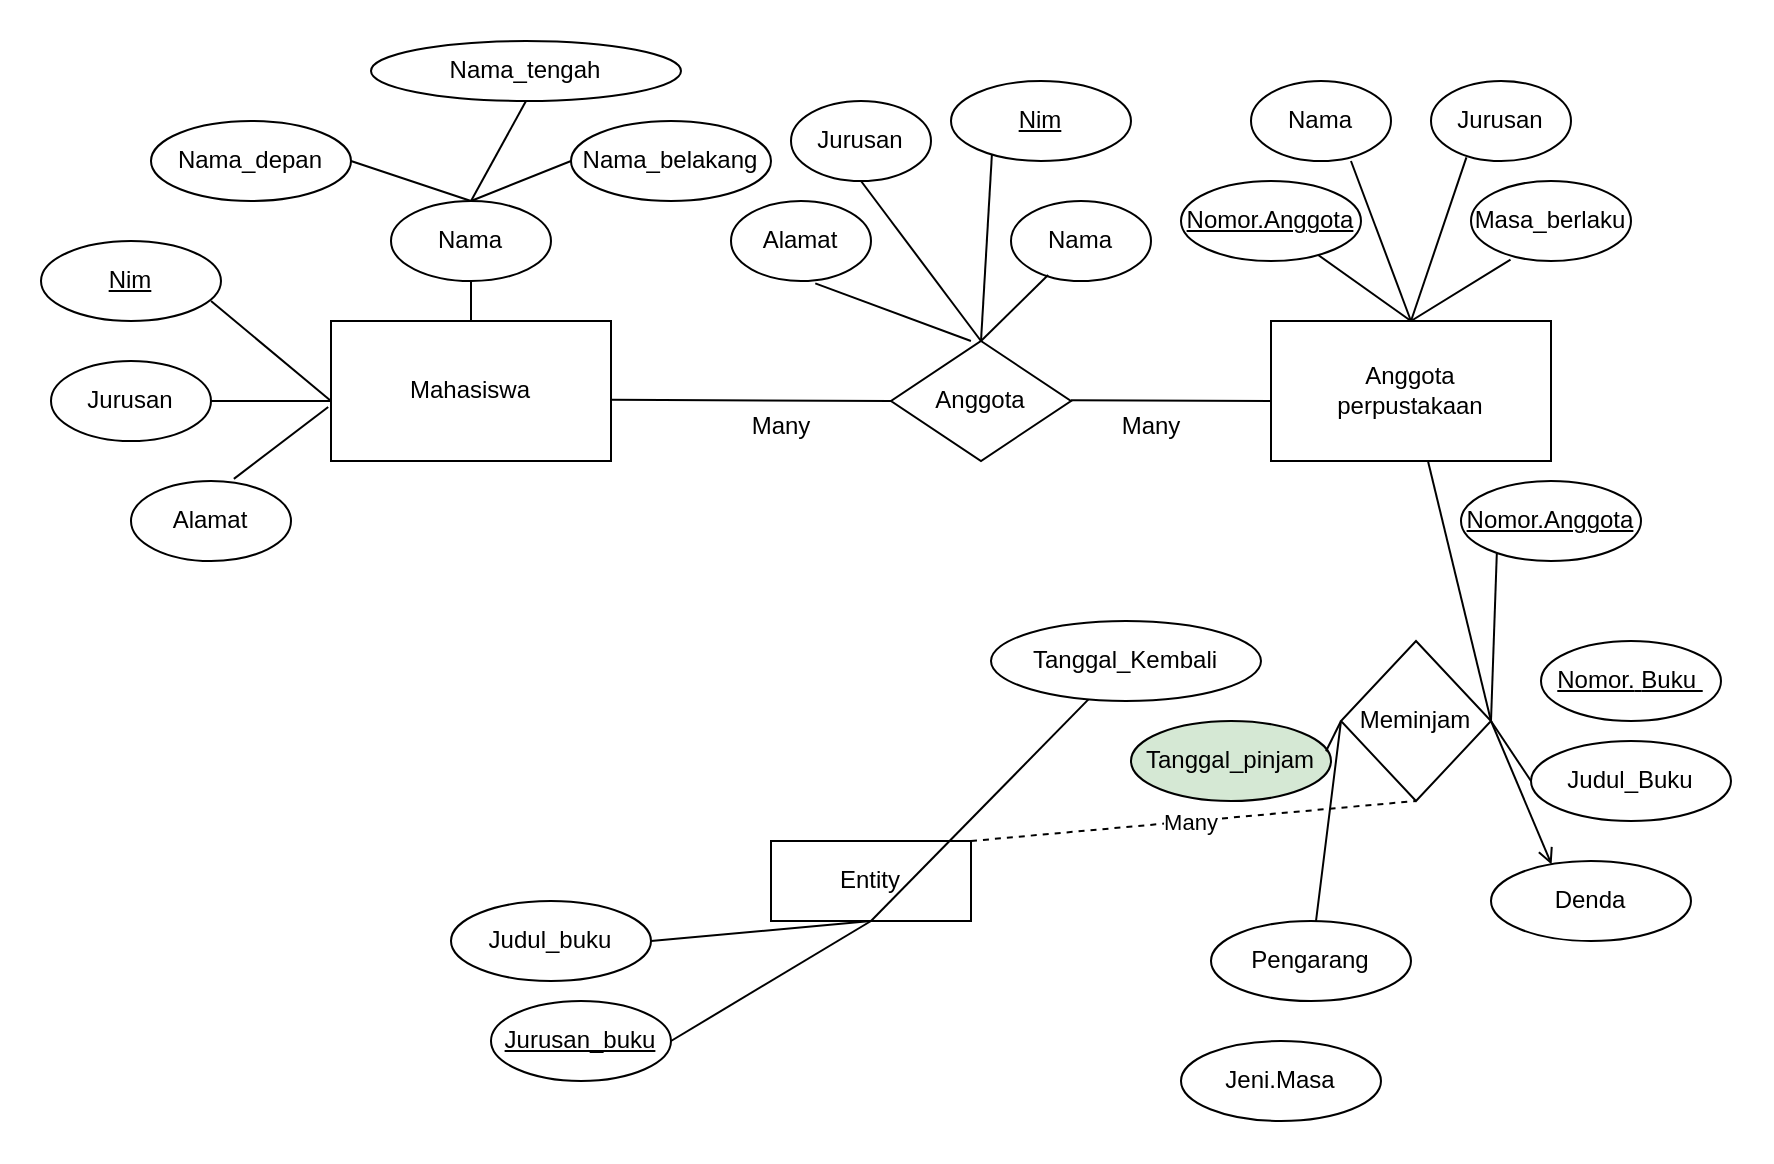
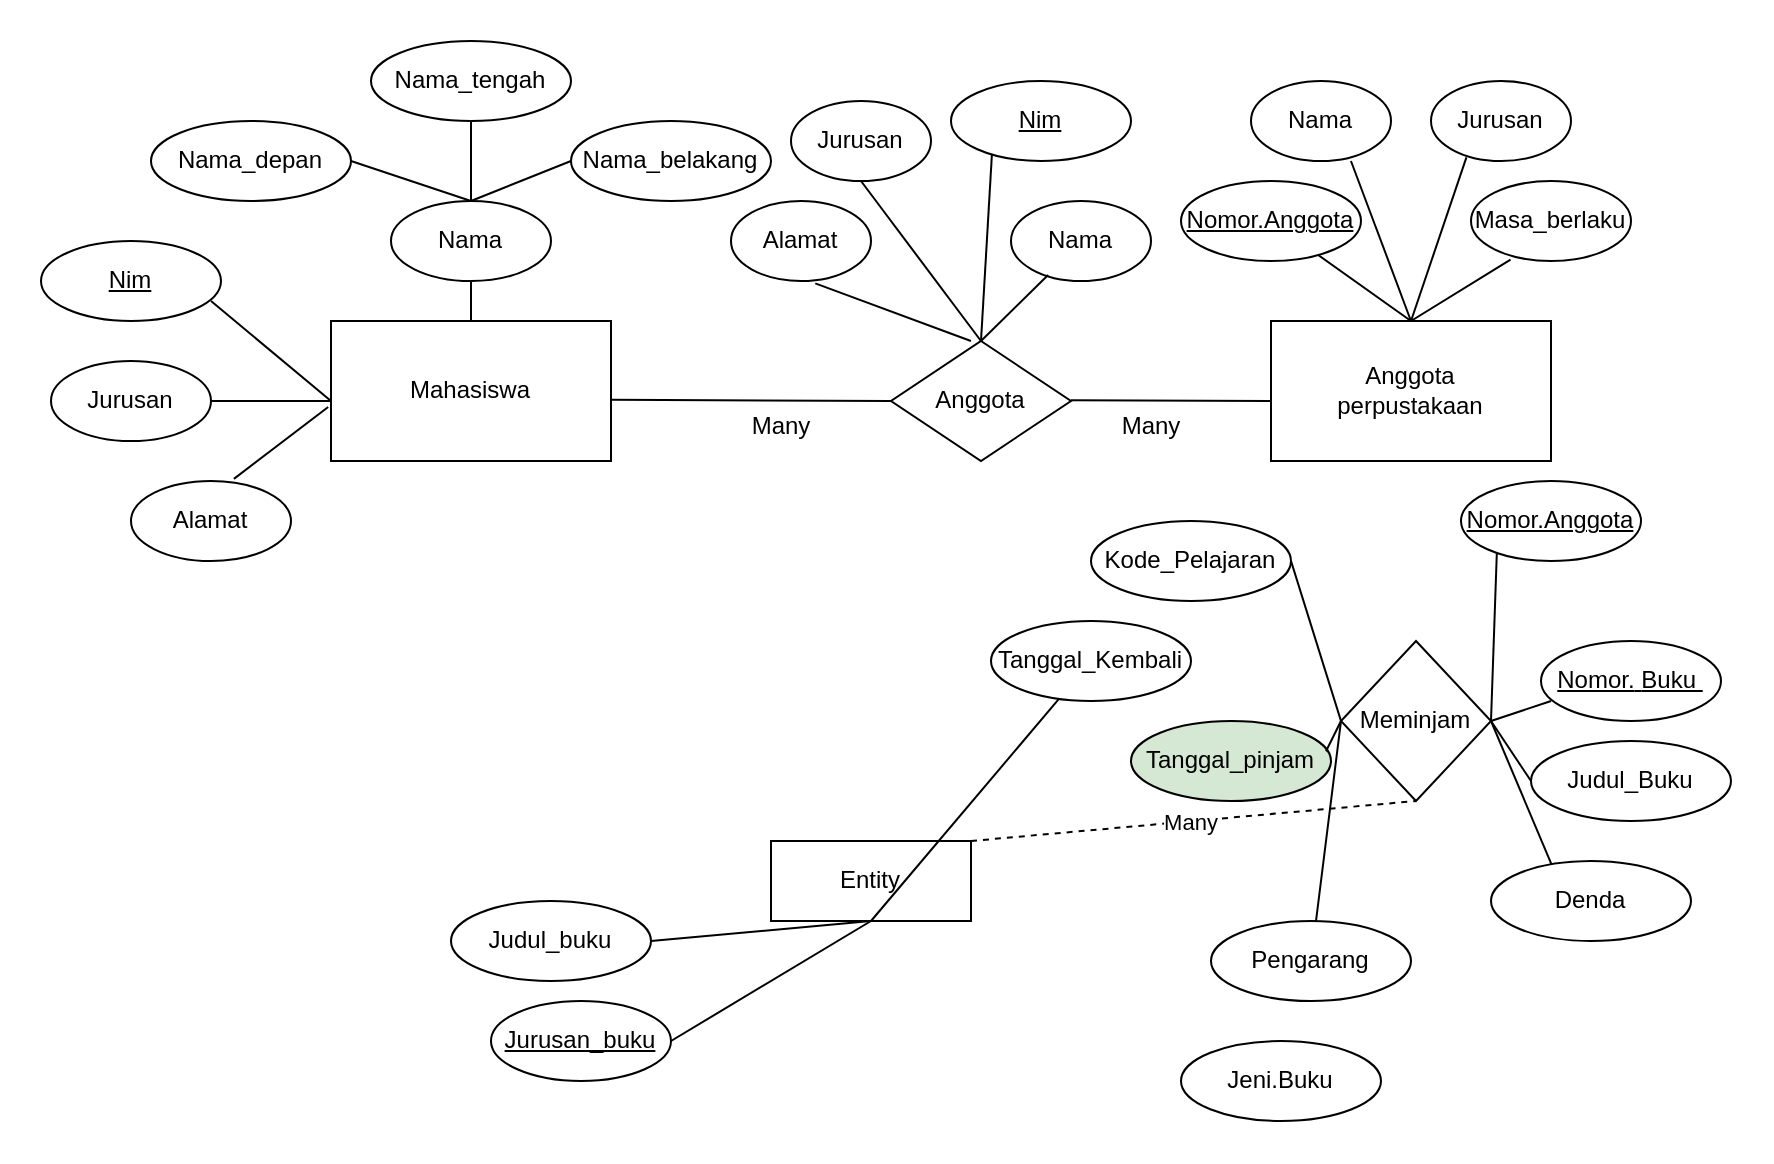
node "Nama_tengah": size 310x60 -> 200x80
node "Kode_Pelajaran": added
edge "Anggota perpustakaan" -- "Meminjam": now "Nomor. Buku" -- "Meminjam"
edge "Kode_Pelajaran" -- "Meminjam": added
node "Tanggal_Kembali": size 270x80 -> 200x80
edge "Meminjam" -> "Denda": arrowhead open -> none
node "Jeni.Masa": label "Jeni.Masa" -> "Jeni.Buku"
